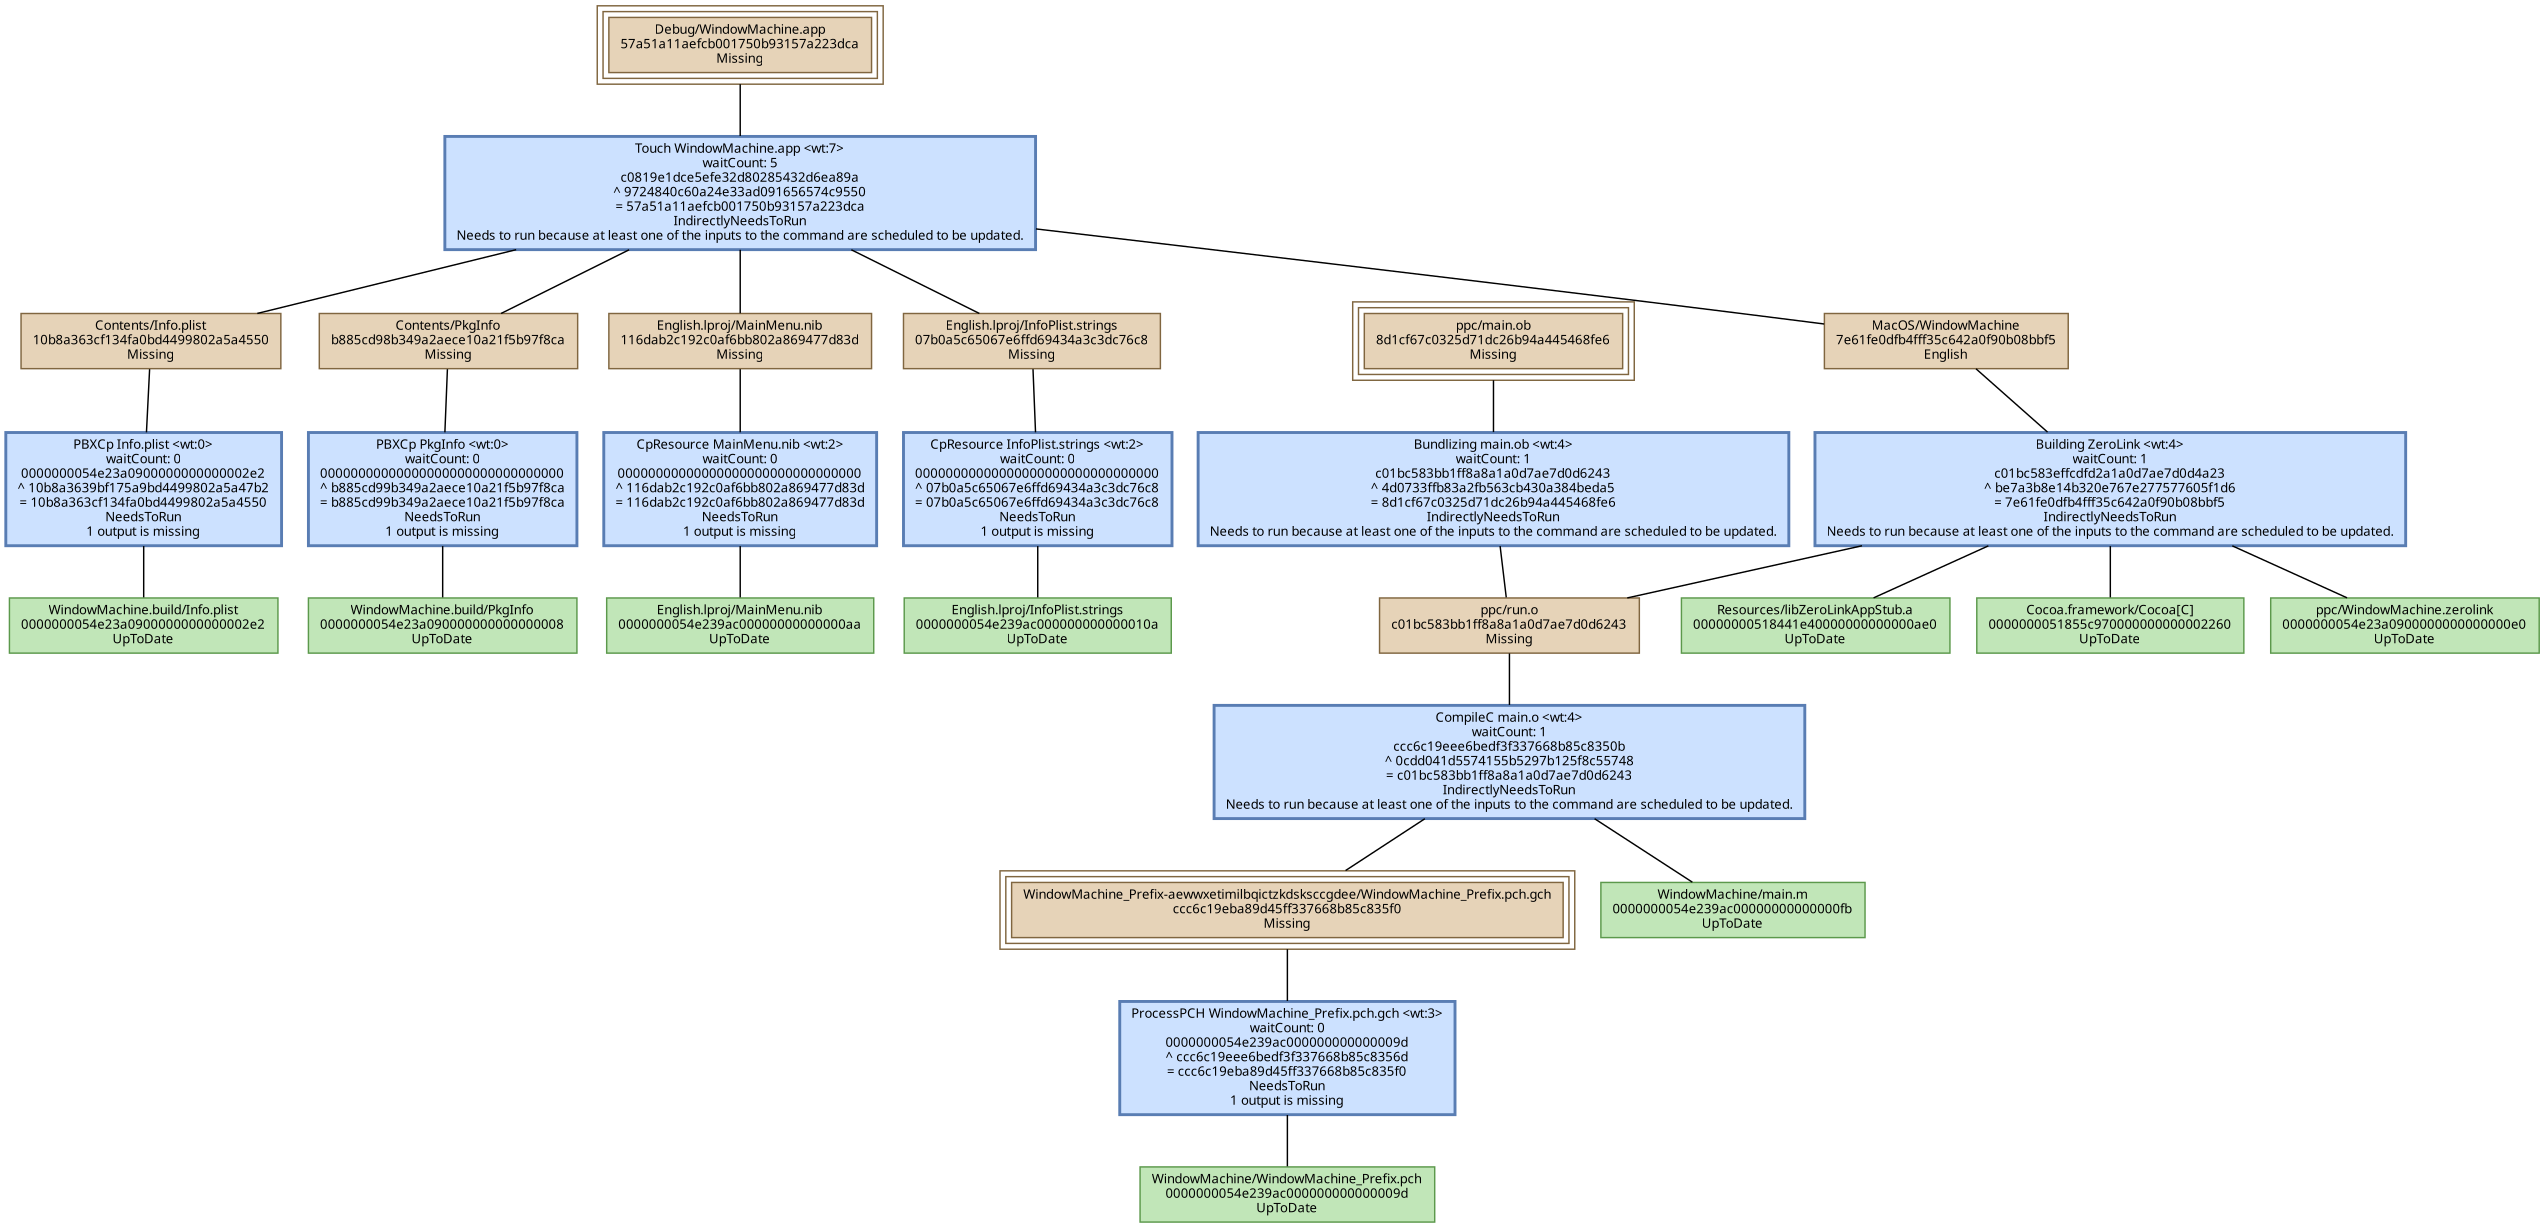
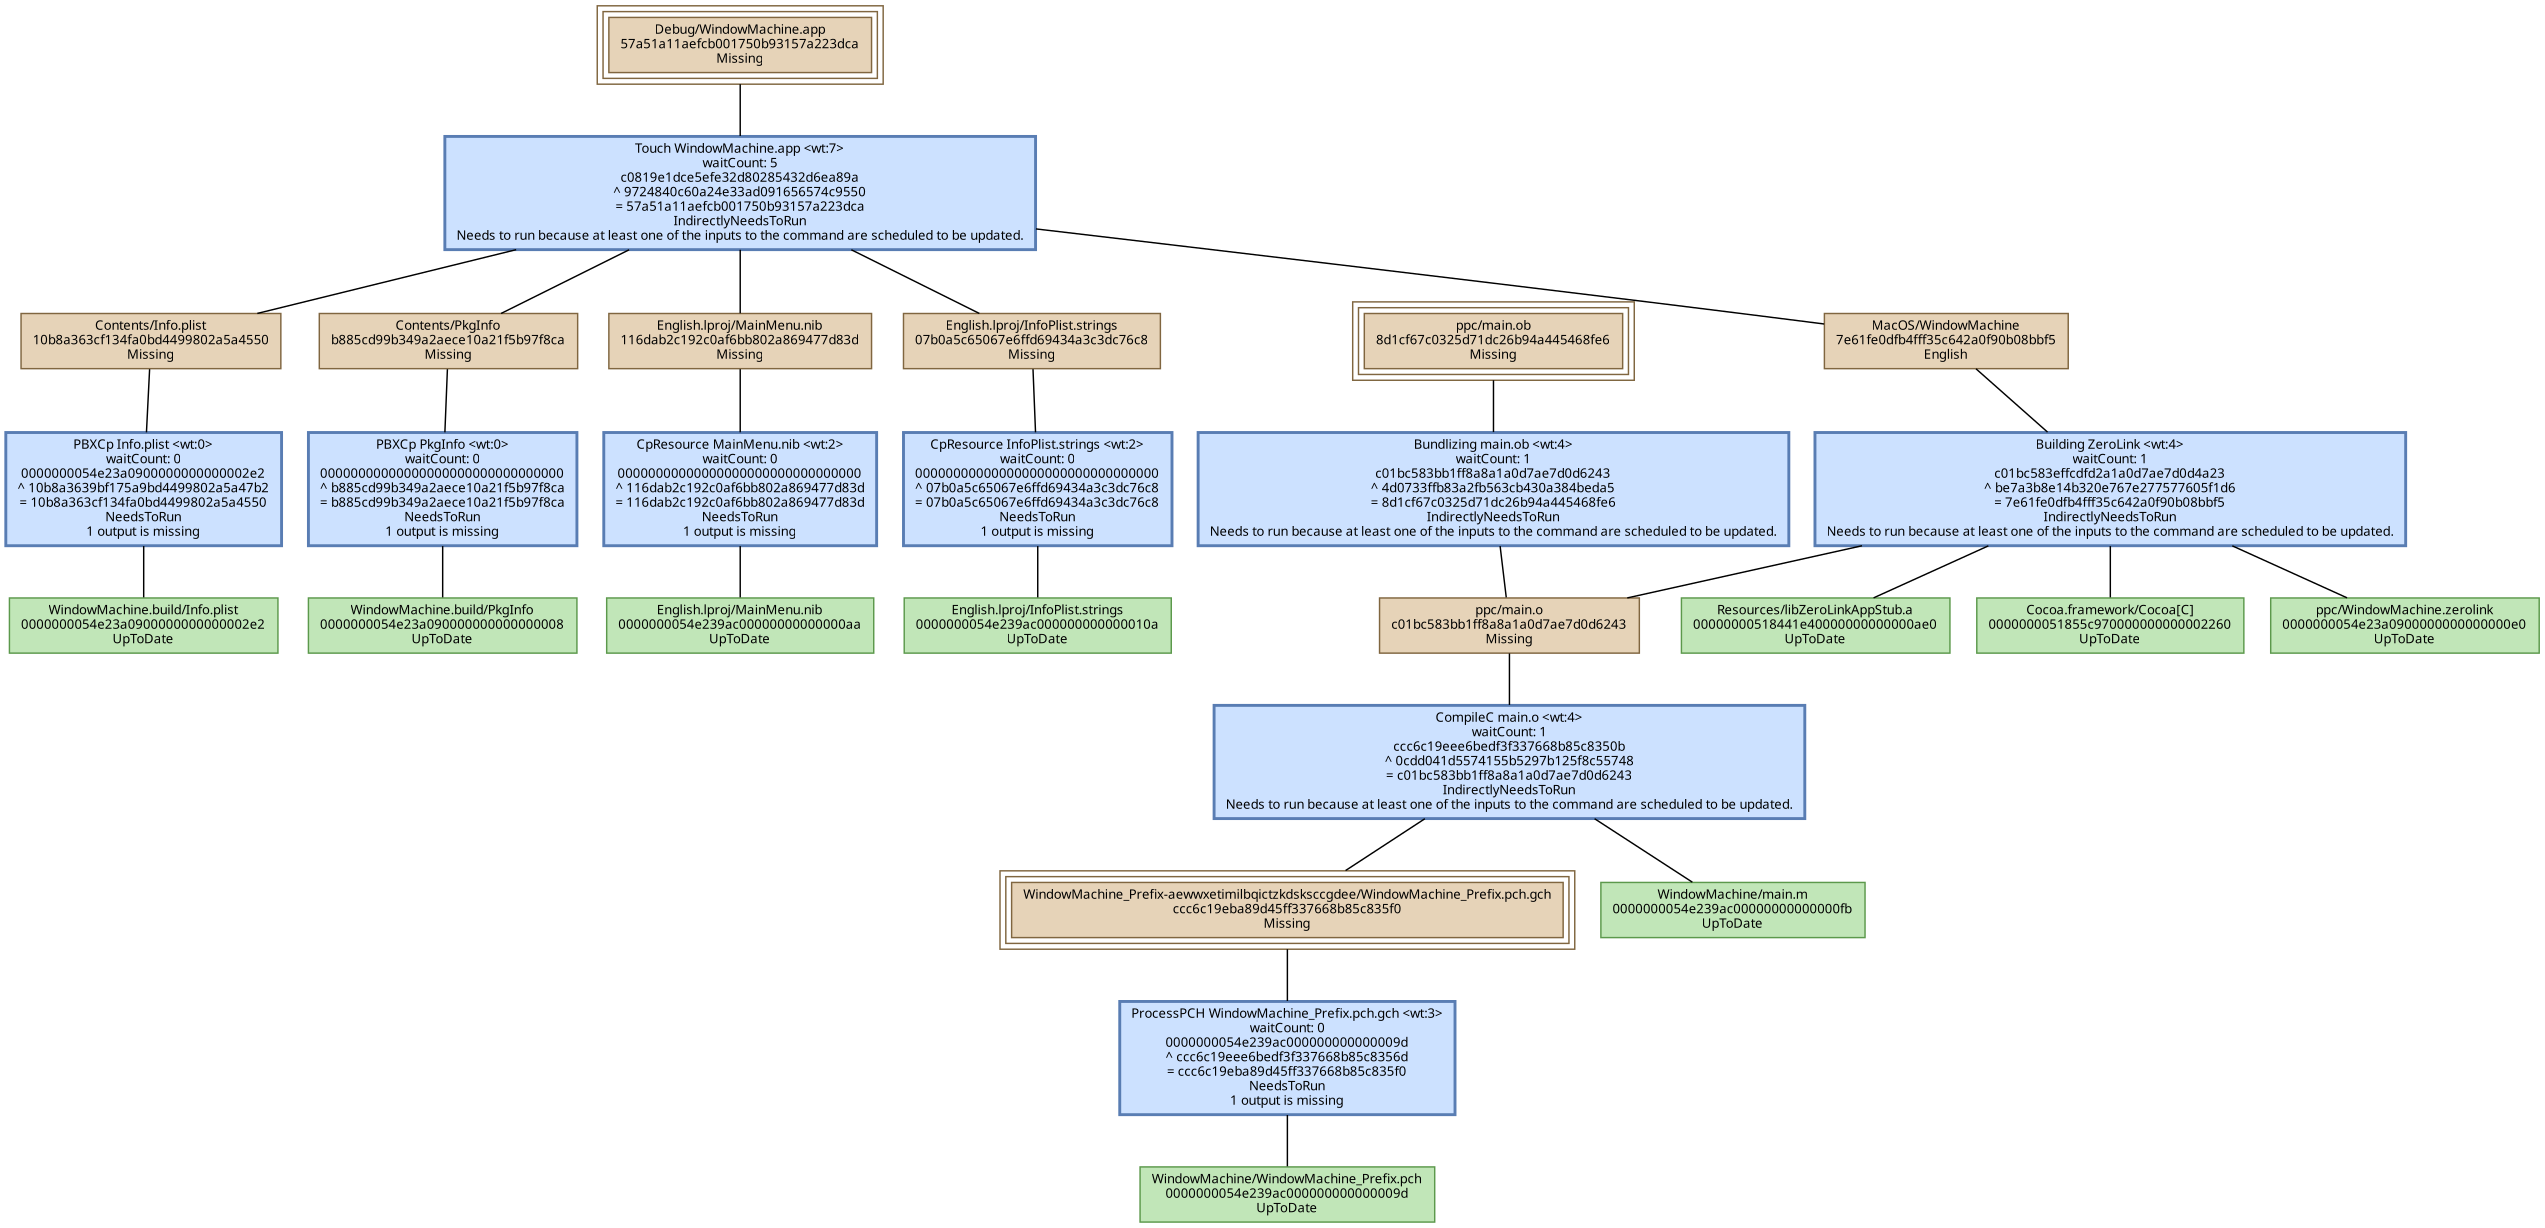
node "Contents/PkgInfo b885cd98b349a2aece10a21f5b97f8ca Missing": label "Contents/PkgInfo b885cd98b349a2aece10a21f5b97f8ca Missing" -> "Contents/PkgInfo b885cd99b349a2aece10a21f5b97f8ca Missing"
node "ppc/run.o c01bc583bb1ff8a8a1a0d7ae7d0d6243 Missing": label "ppc/run.o c01bc583bb1ff8a8a1a0d7ae7d0d6243 Missing" -> "ppc/main.o c01bc583bb1ff8a8a1a0d7ae7d0d6243 Missing"
